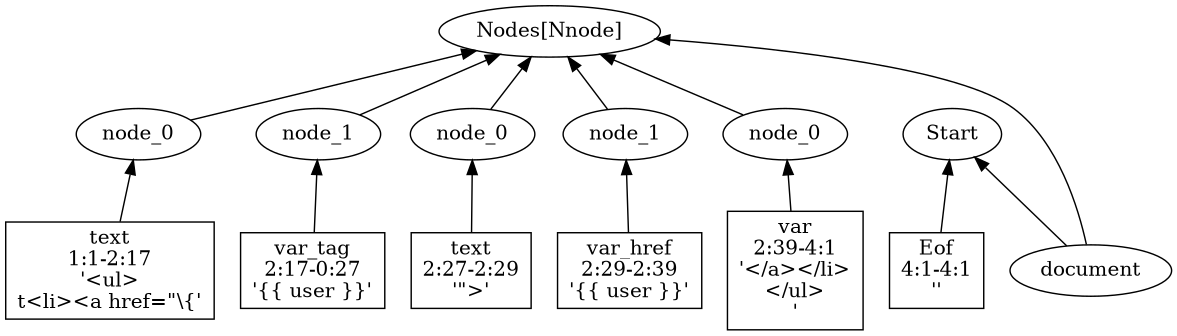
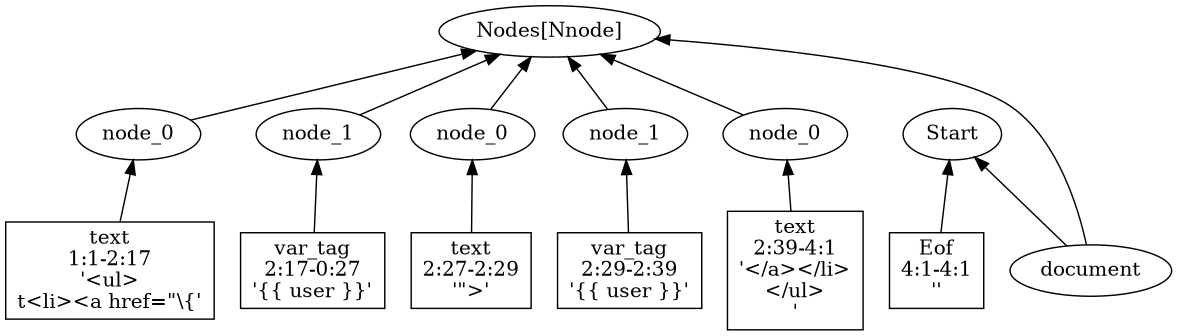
node "var_href 2:29-2:39 '{{ user }}'": label "var_href 2:29-2:39 '{{ user }}'" -> "var_tag 2:29-2:39 '{{ user }}'"
node "var 2:39-4:1 '</a></li> </ul> '": label "var 2:39-4:1 '</a></li> </ul> '" -> "text 2:39-4:1 '</a></li> </ul> '"
